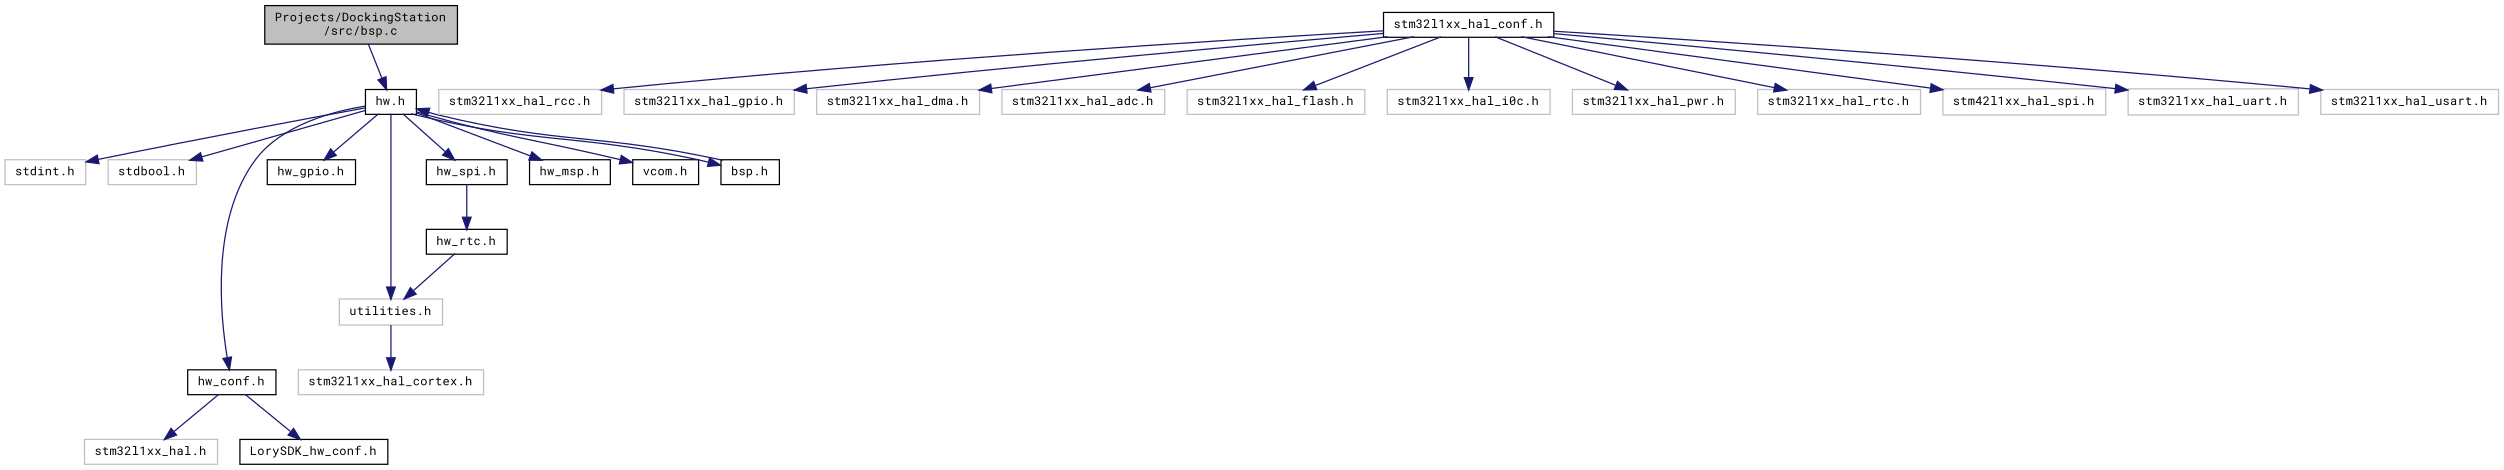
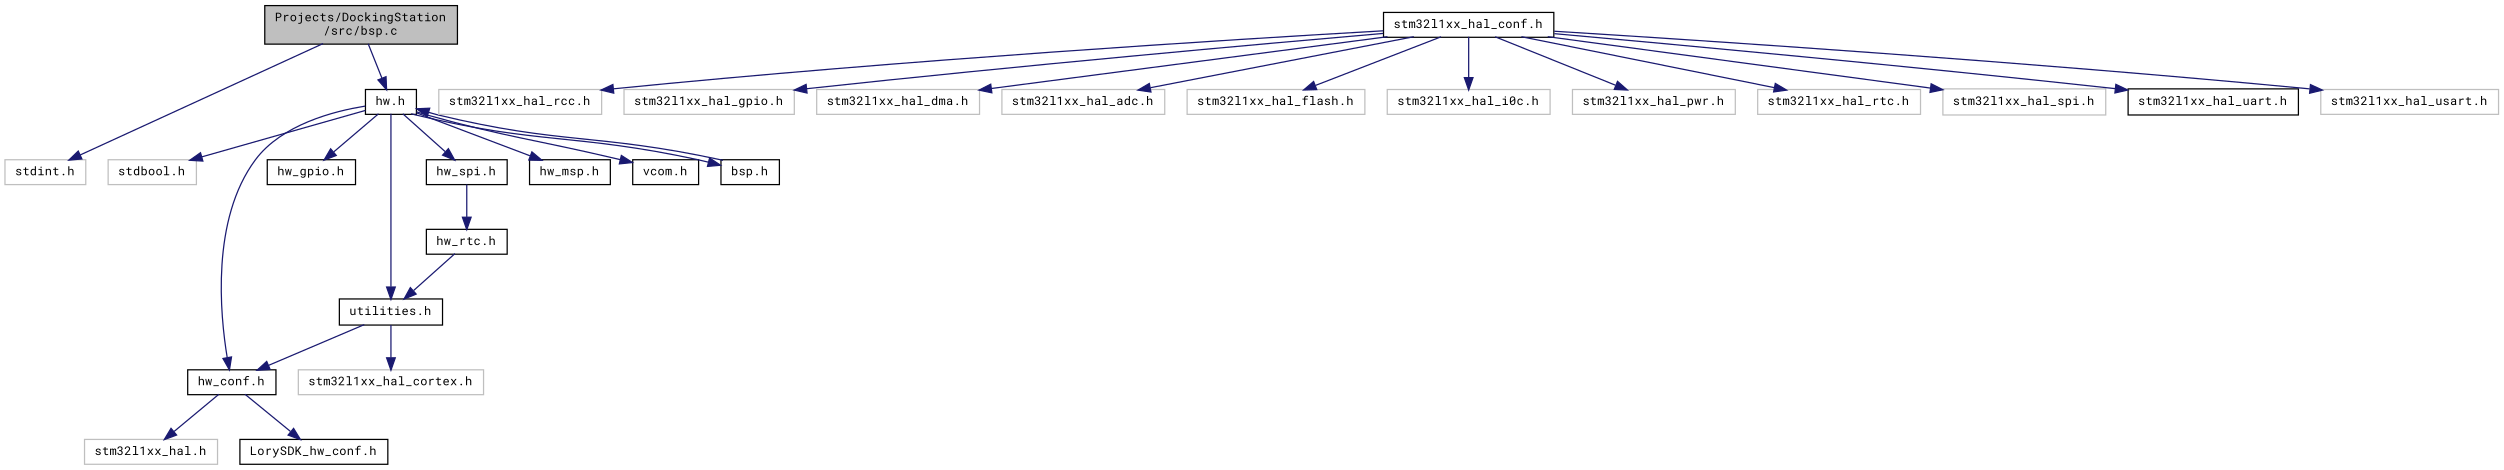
node "stm42l1xx_hal_spi.h": label "stm42l1xx_hal_spi.h" -> "stm32l1xx_hal_spi.h"
node "stm32l1xx_hal_uart.h": color grey75 -> black
edge "hw.h" -> "stdint.h": now "Projects/DockingStation /src/bsp.c" -> "stdint.h"
node "utilities.h": color grey75 -> black
edge "utilities.h" -> "hw_conf.h": added
